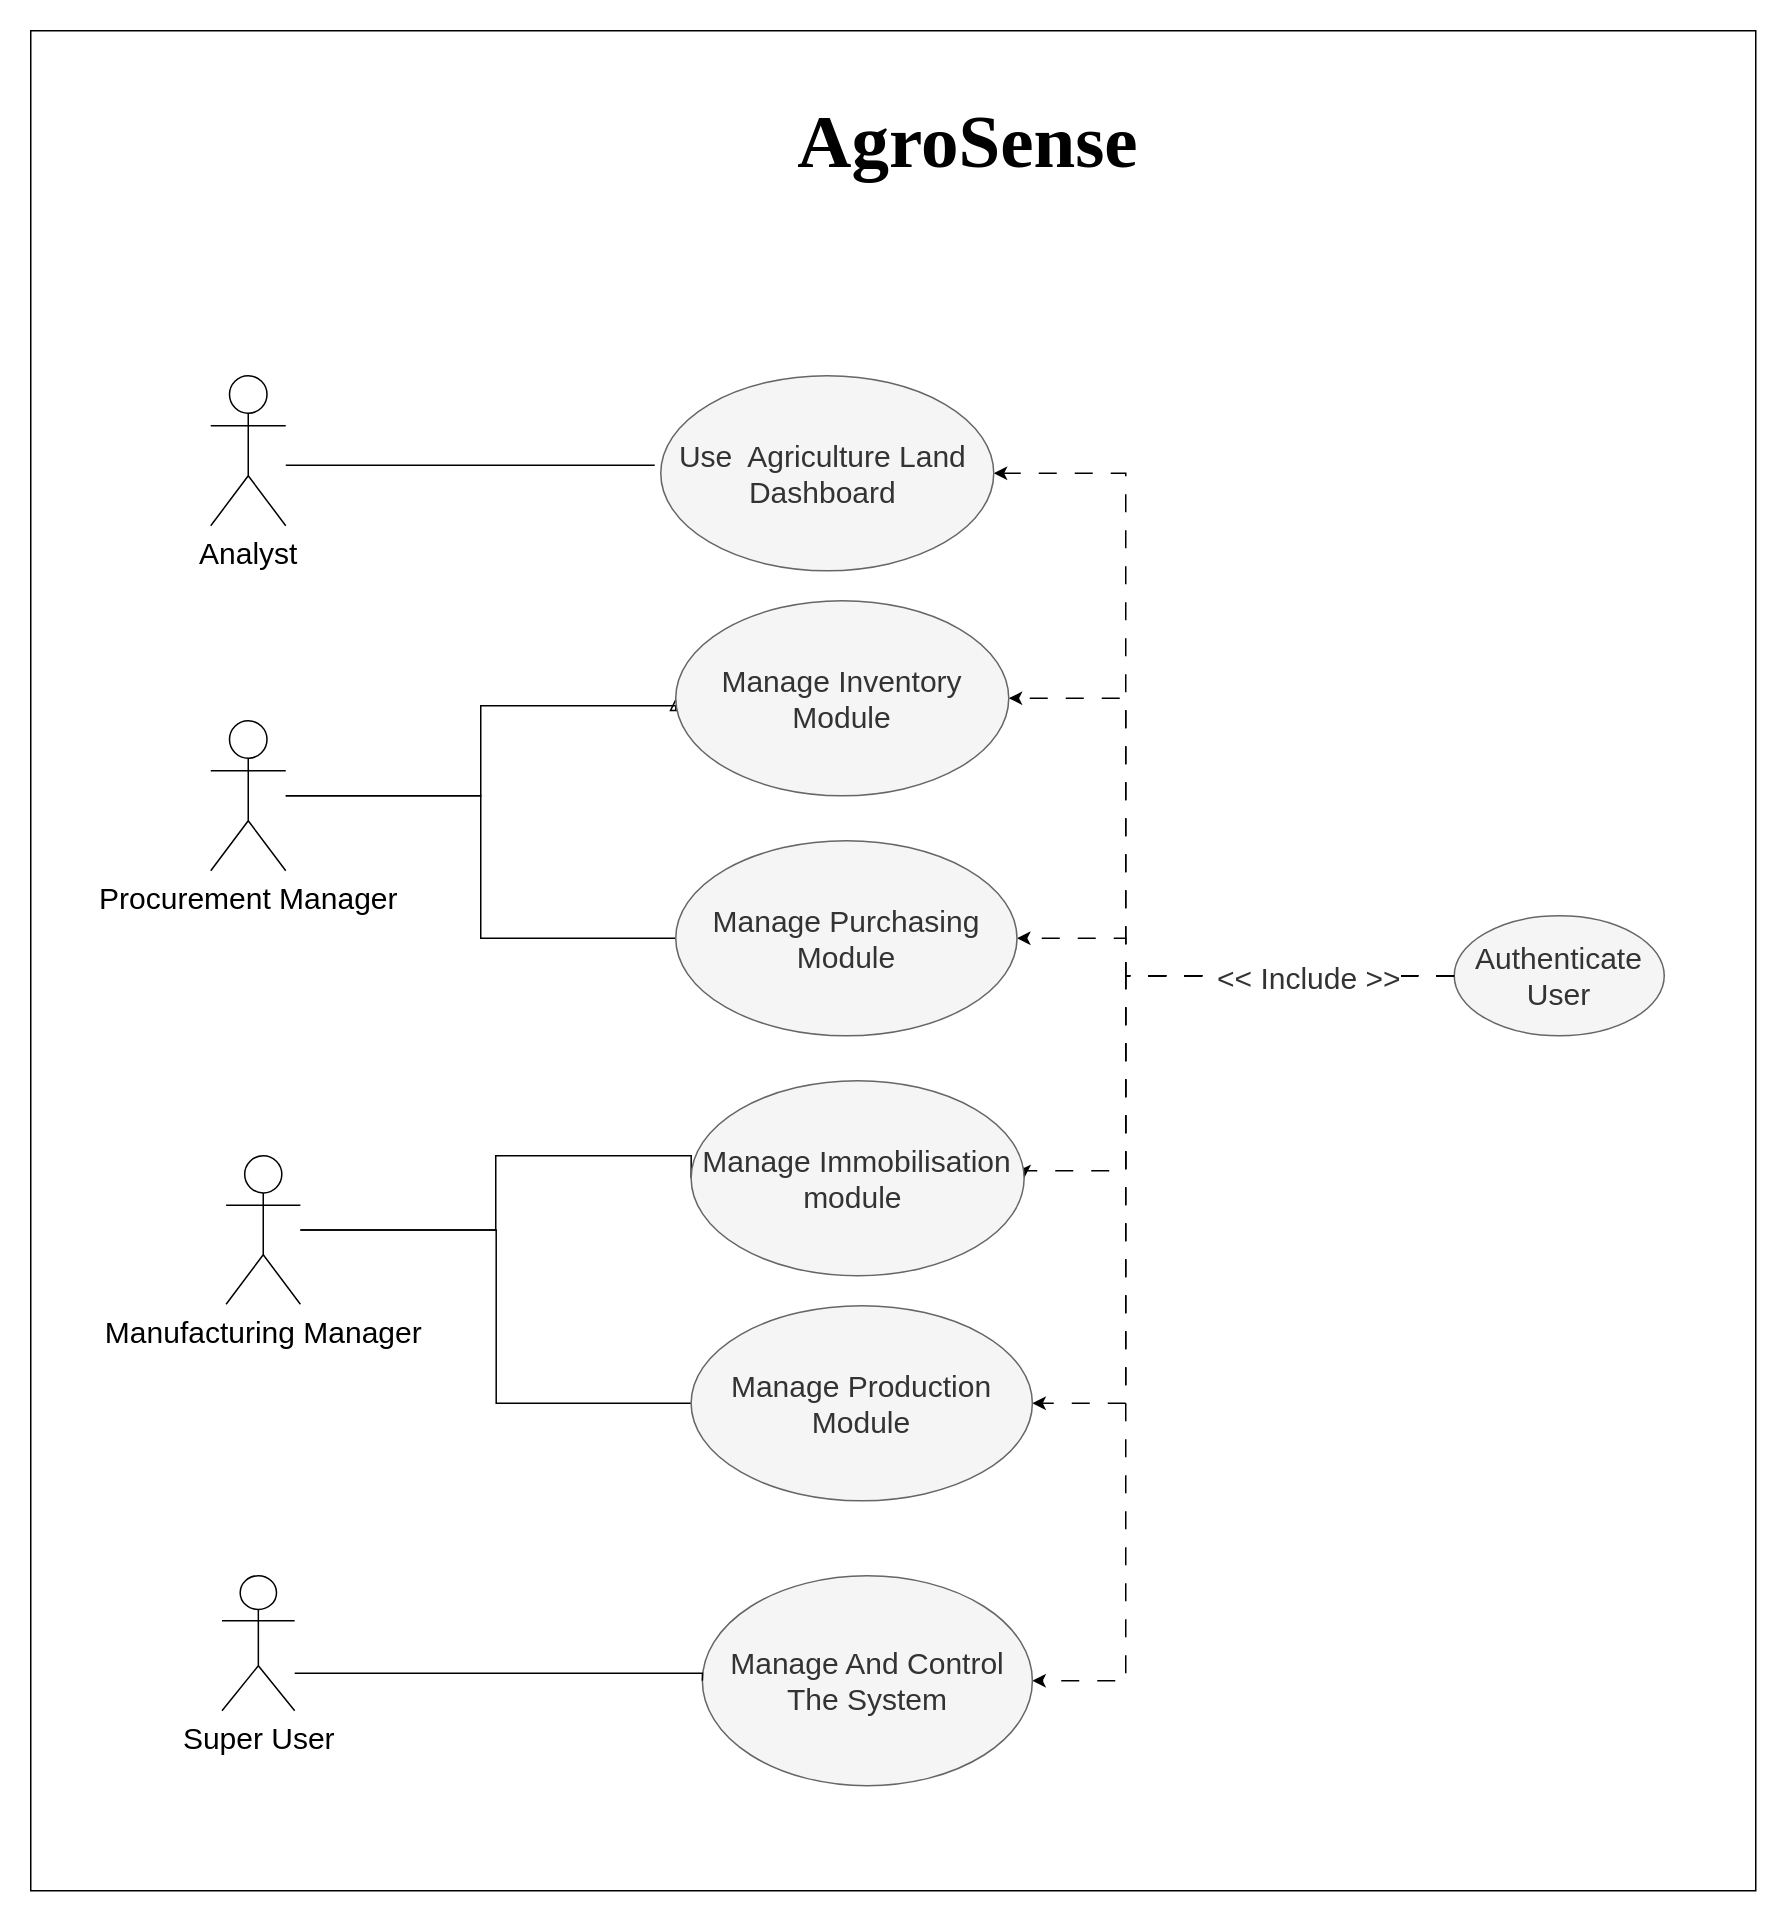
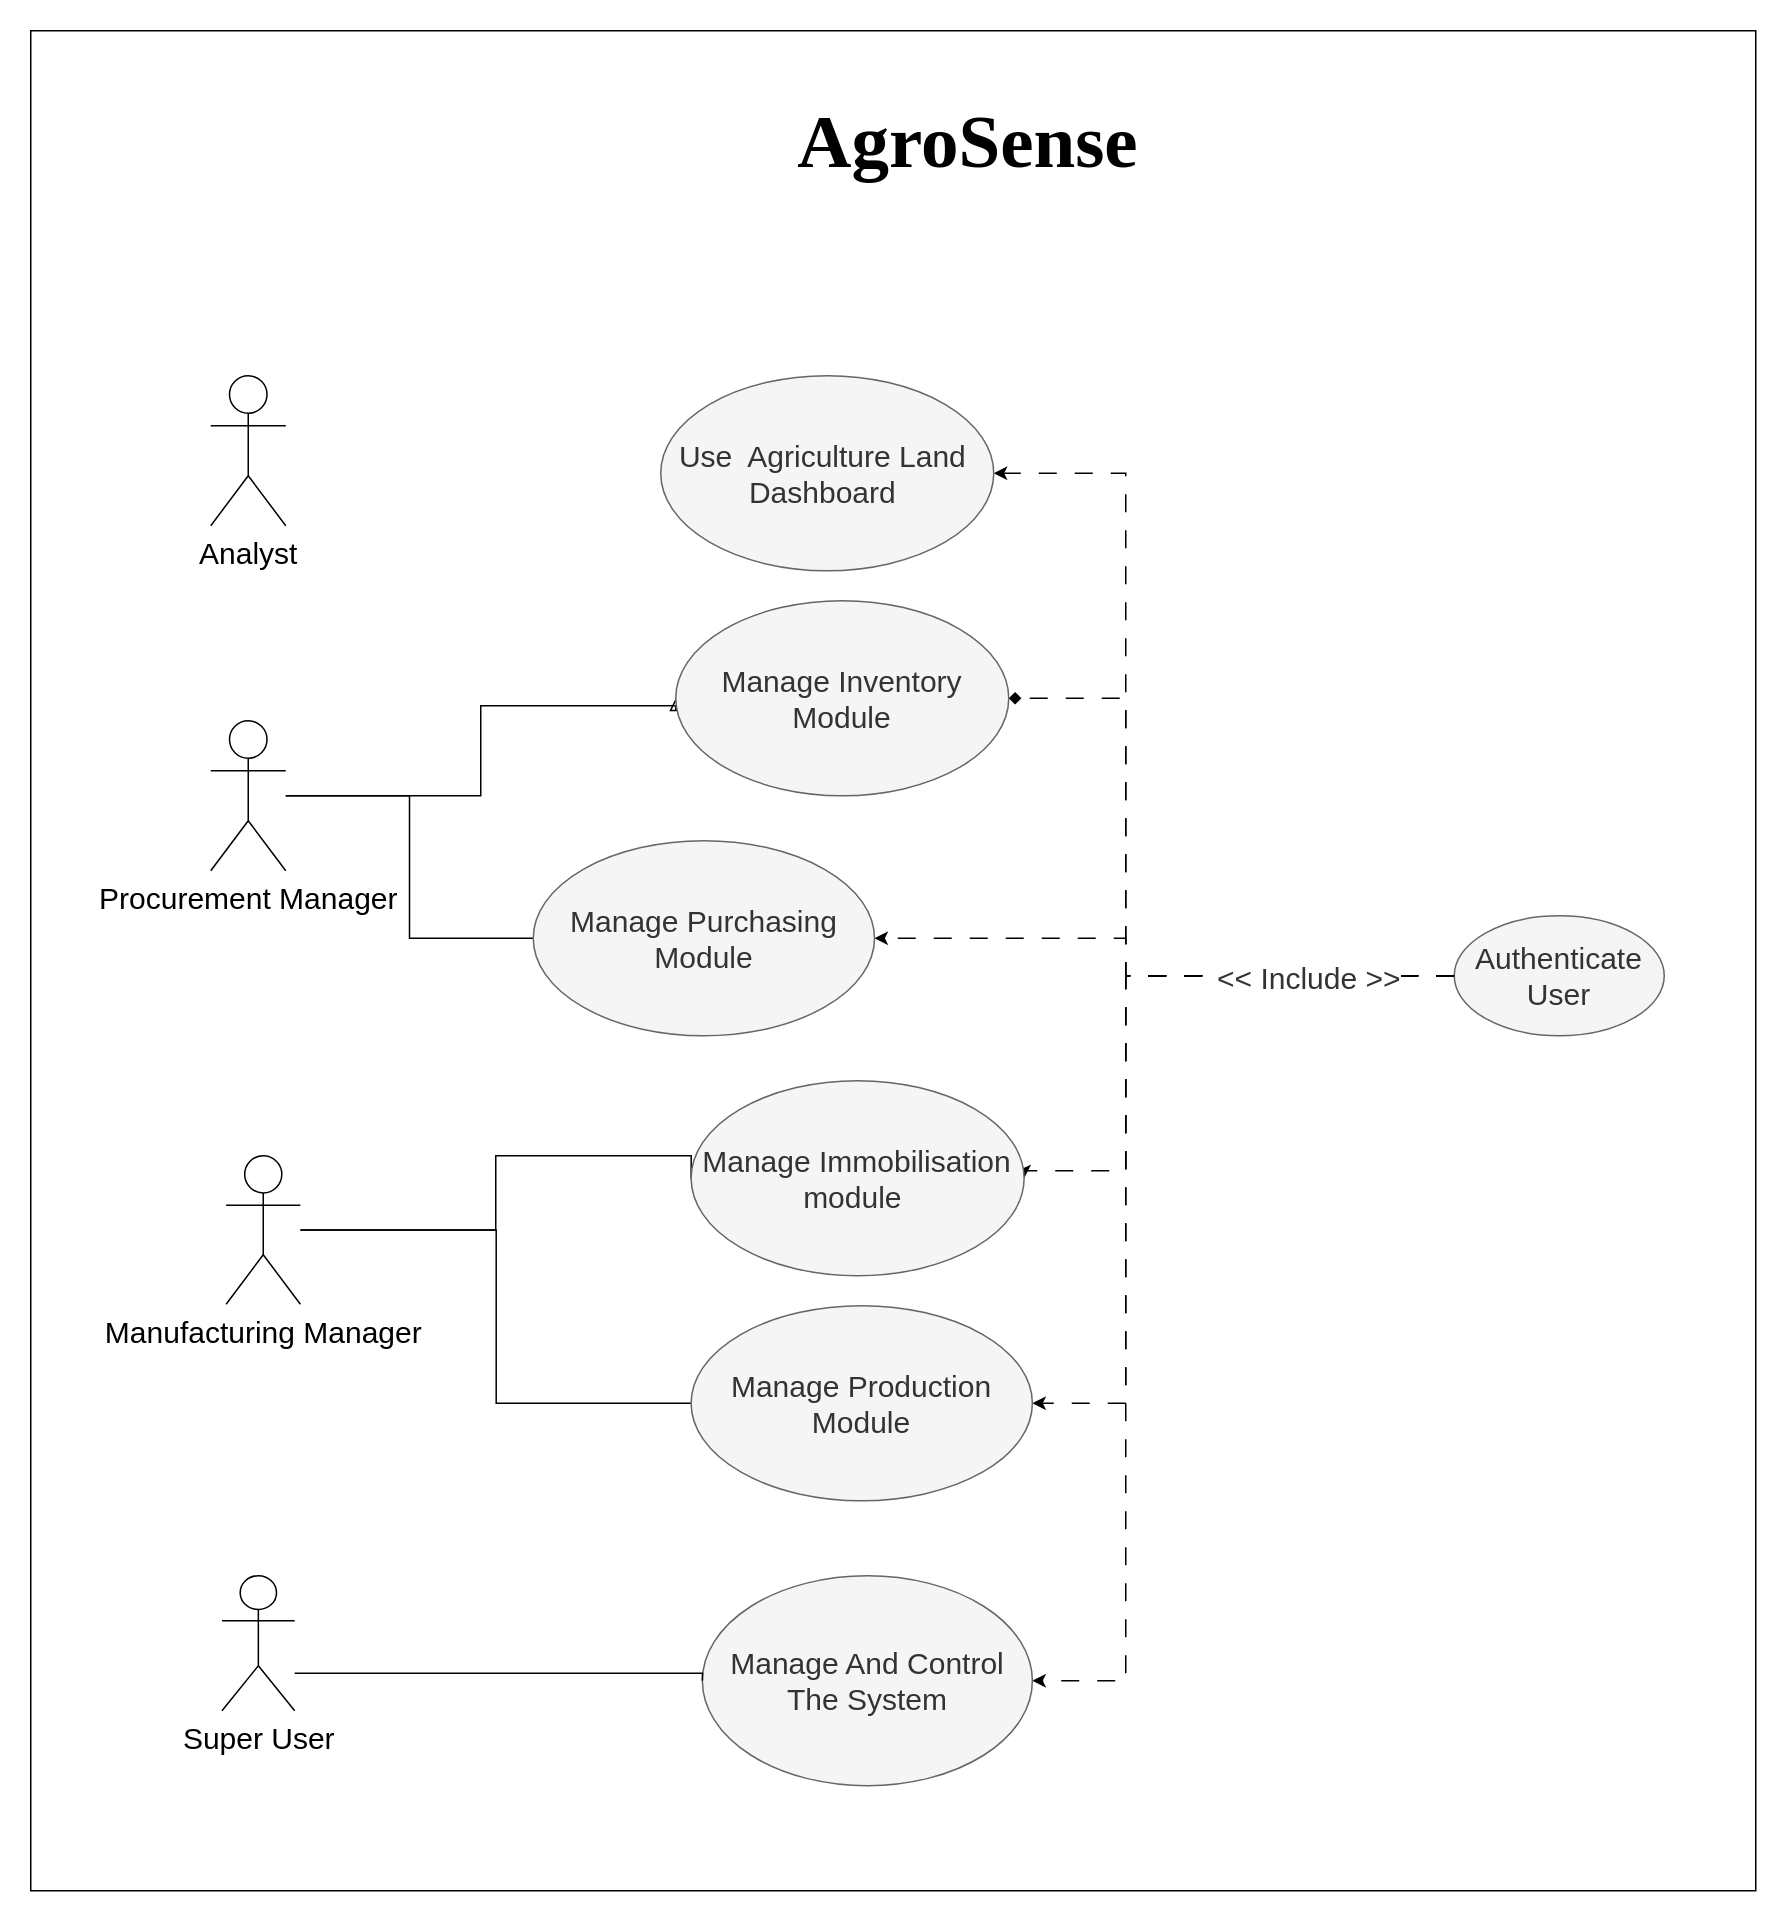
edge "Analyst" -- "Use Agriculture Land Dashboard": removed
edge "Authenticate User" -> "Manage Inventory Module": arrowhead classic -> diamond
node "Manage Purchasing Module": moved (846, 938) -> (704, 938)
